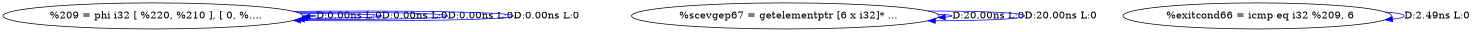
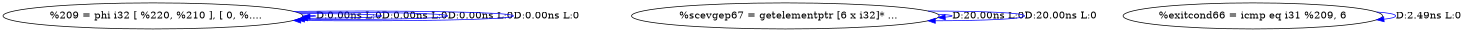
node "%exitcond66 = icmp eq i32 %209, 6": label "%exitcond66 = icmp eq i32 %209, 6" -> "%exitcond66 = icmp eq i31 %209, 6"
